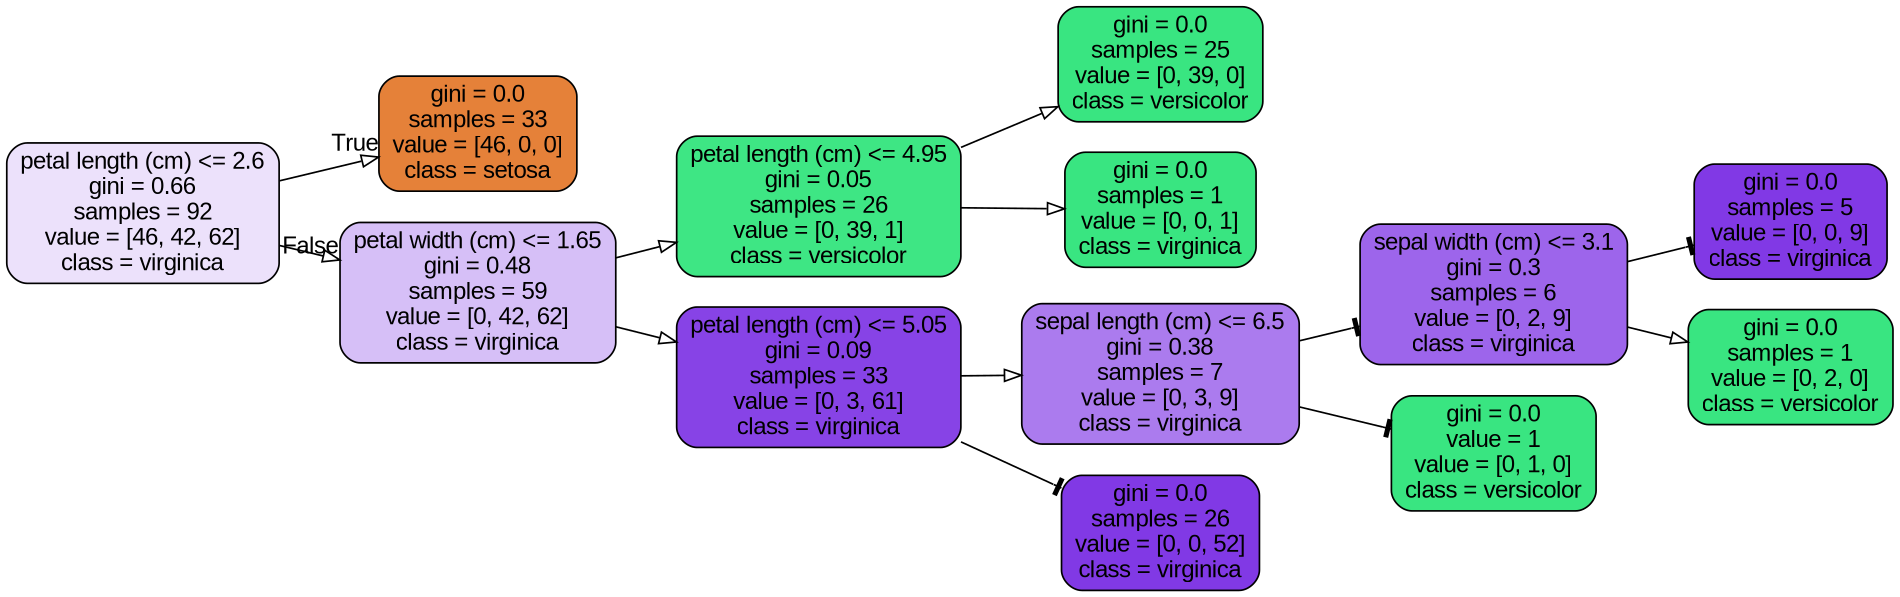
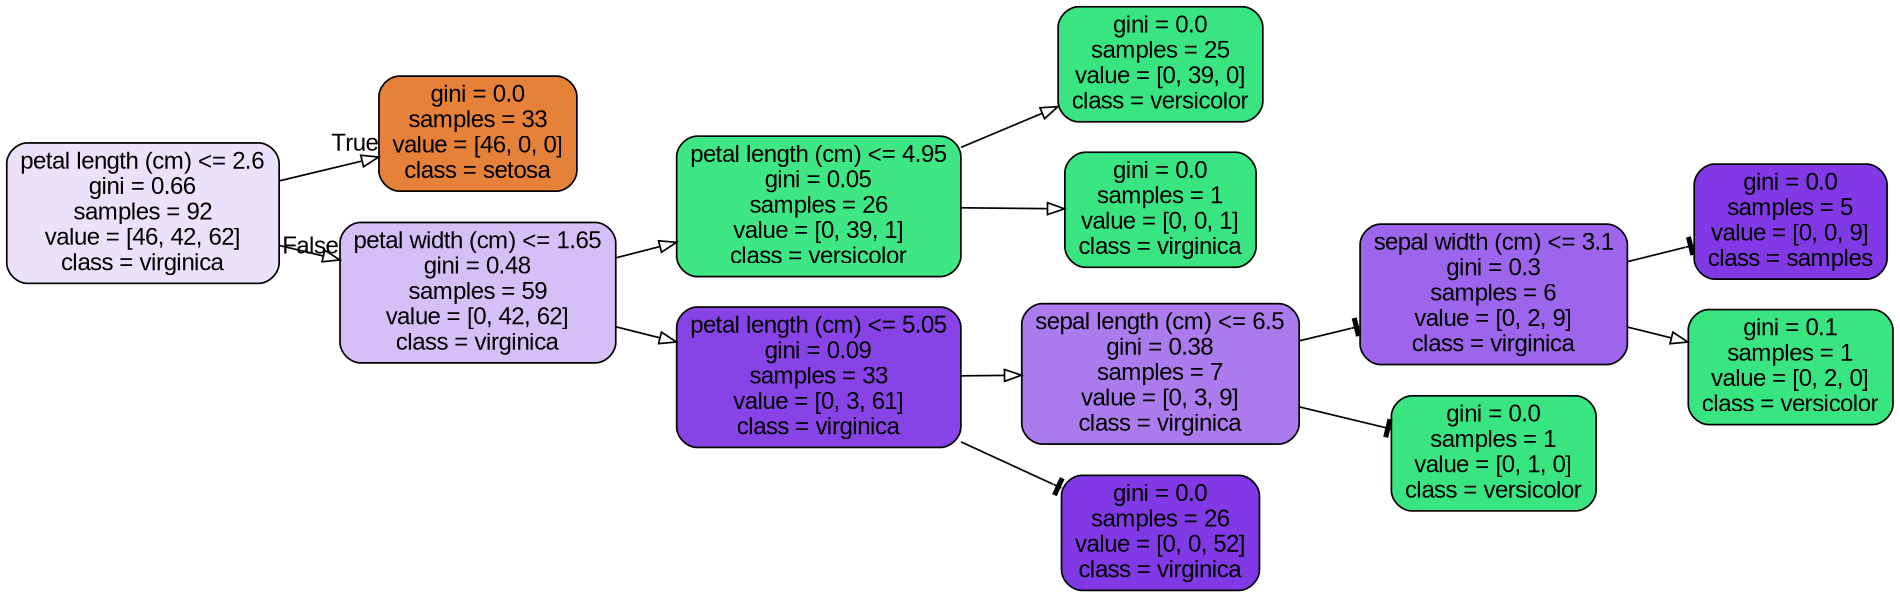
node "gini = 0.0 samples = 5 value = [0, 0, 9] class = virginica": label "gini = 0.0 samples = 5 value = [0, 0, 9] class = virginica" -> "gini = 0.0 samples = 5 value = [0, 0, 9] class = samples"
node "gini = 0.0 samples = 1 value = [0, 2, 0] class = versicolor": label "gini = 0.0 samples = 1 value = [0, 2, 0] class = versicolor" -> "gini = 0.1 samples = 1 value = [0, 2, 0] class = versicolor"
node "gini = 0.0 value = 1 value = [0, 1, 0] class = versicolor": label "gini = 0.0 value = 1 value = [0, 1, 0] class = versicolor" -> "gini = 0.0 samples = 1 value = [0, 1, 0] class = versicolor"
